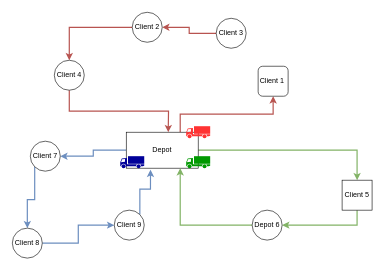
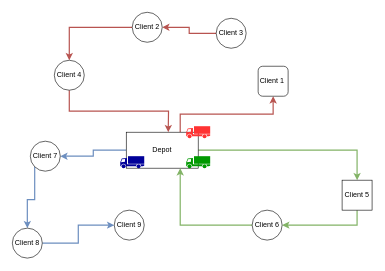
edge "Client 9" -> "Depot": removed
node "Depot 6": label "Depot 6" -> "Client 6"
